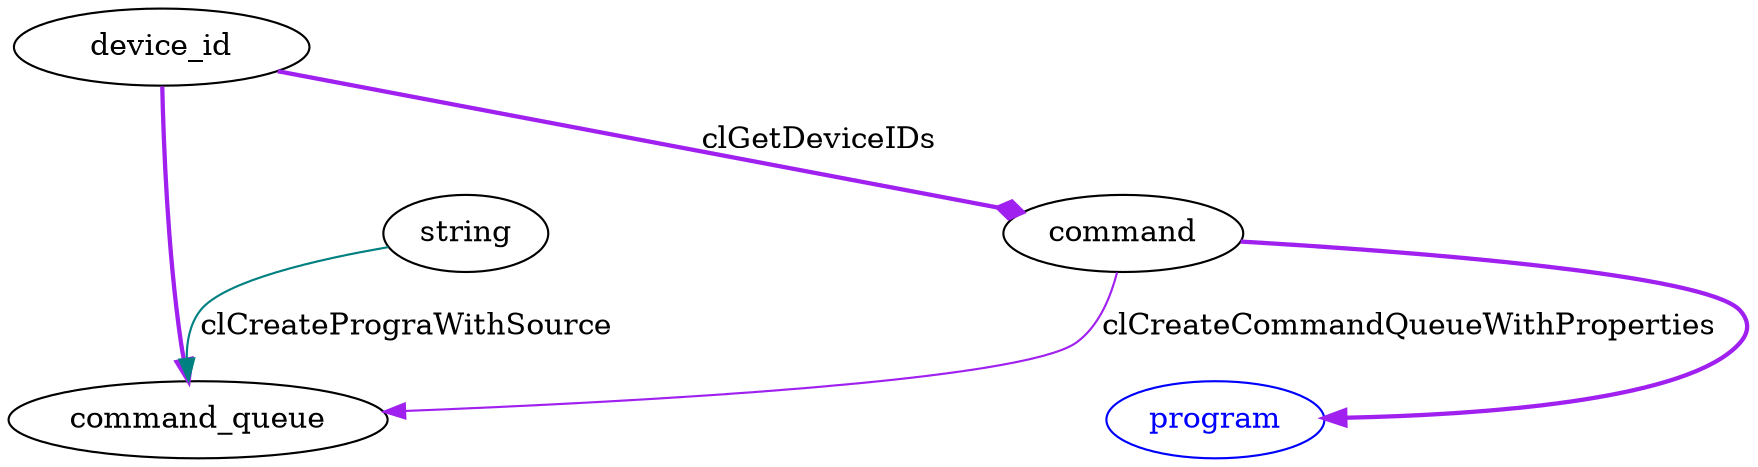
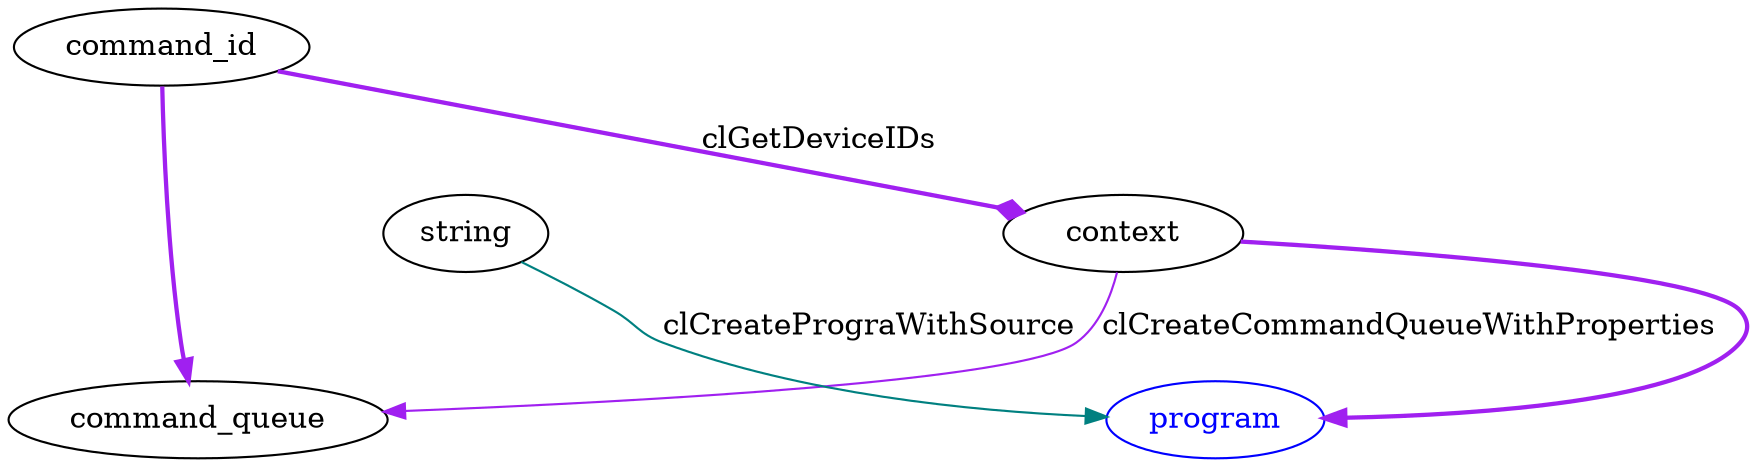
node "device_id": label "device_id" -> "command_id"
node "command": label "command" -> "context"
edge "string" -> "command_queue": now "string" -> "program"
